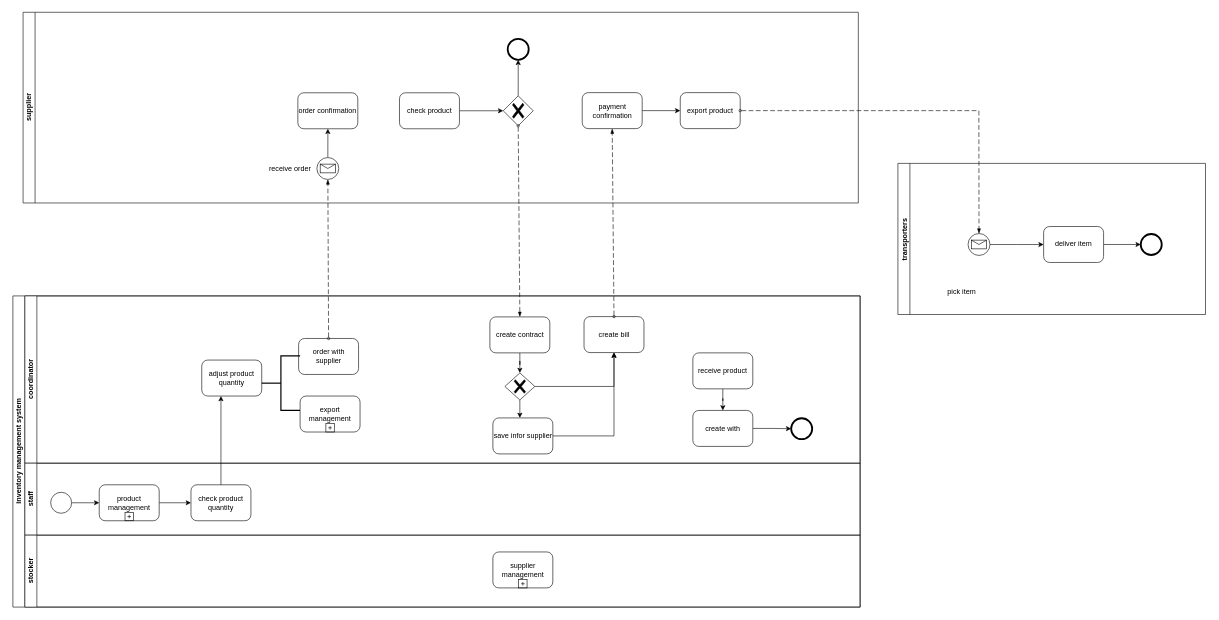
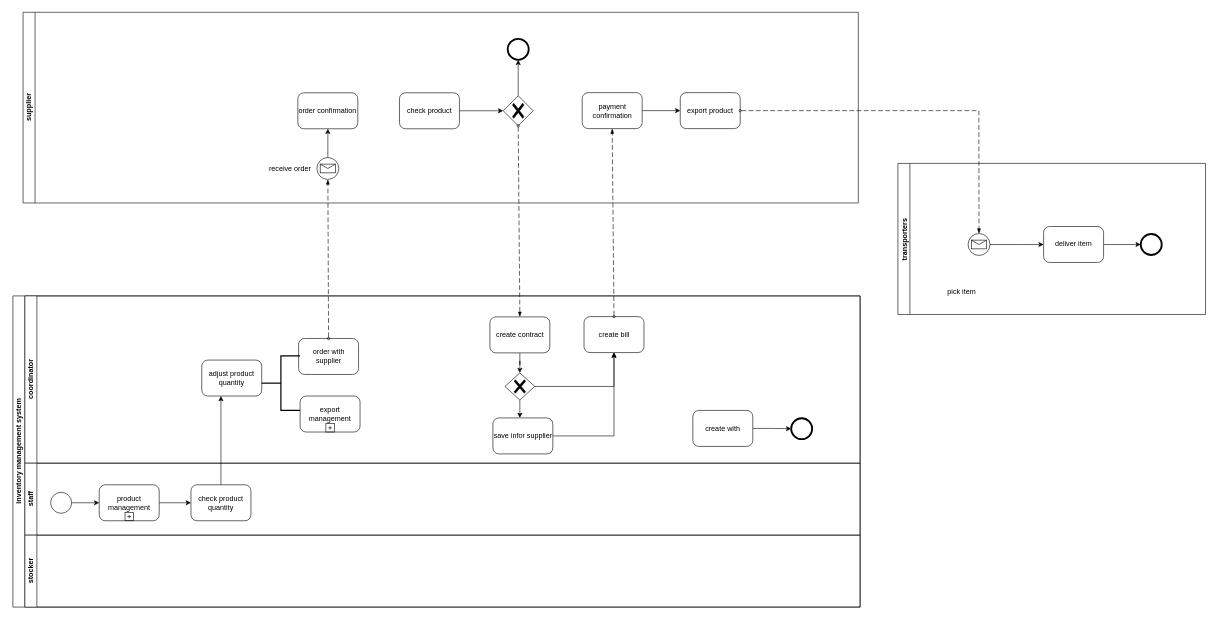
node "receive product": removed
edge "receive product" -> "create with": removed
node "supplier management": removed
